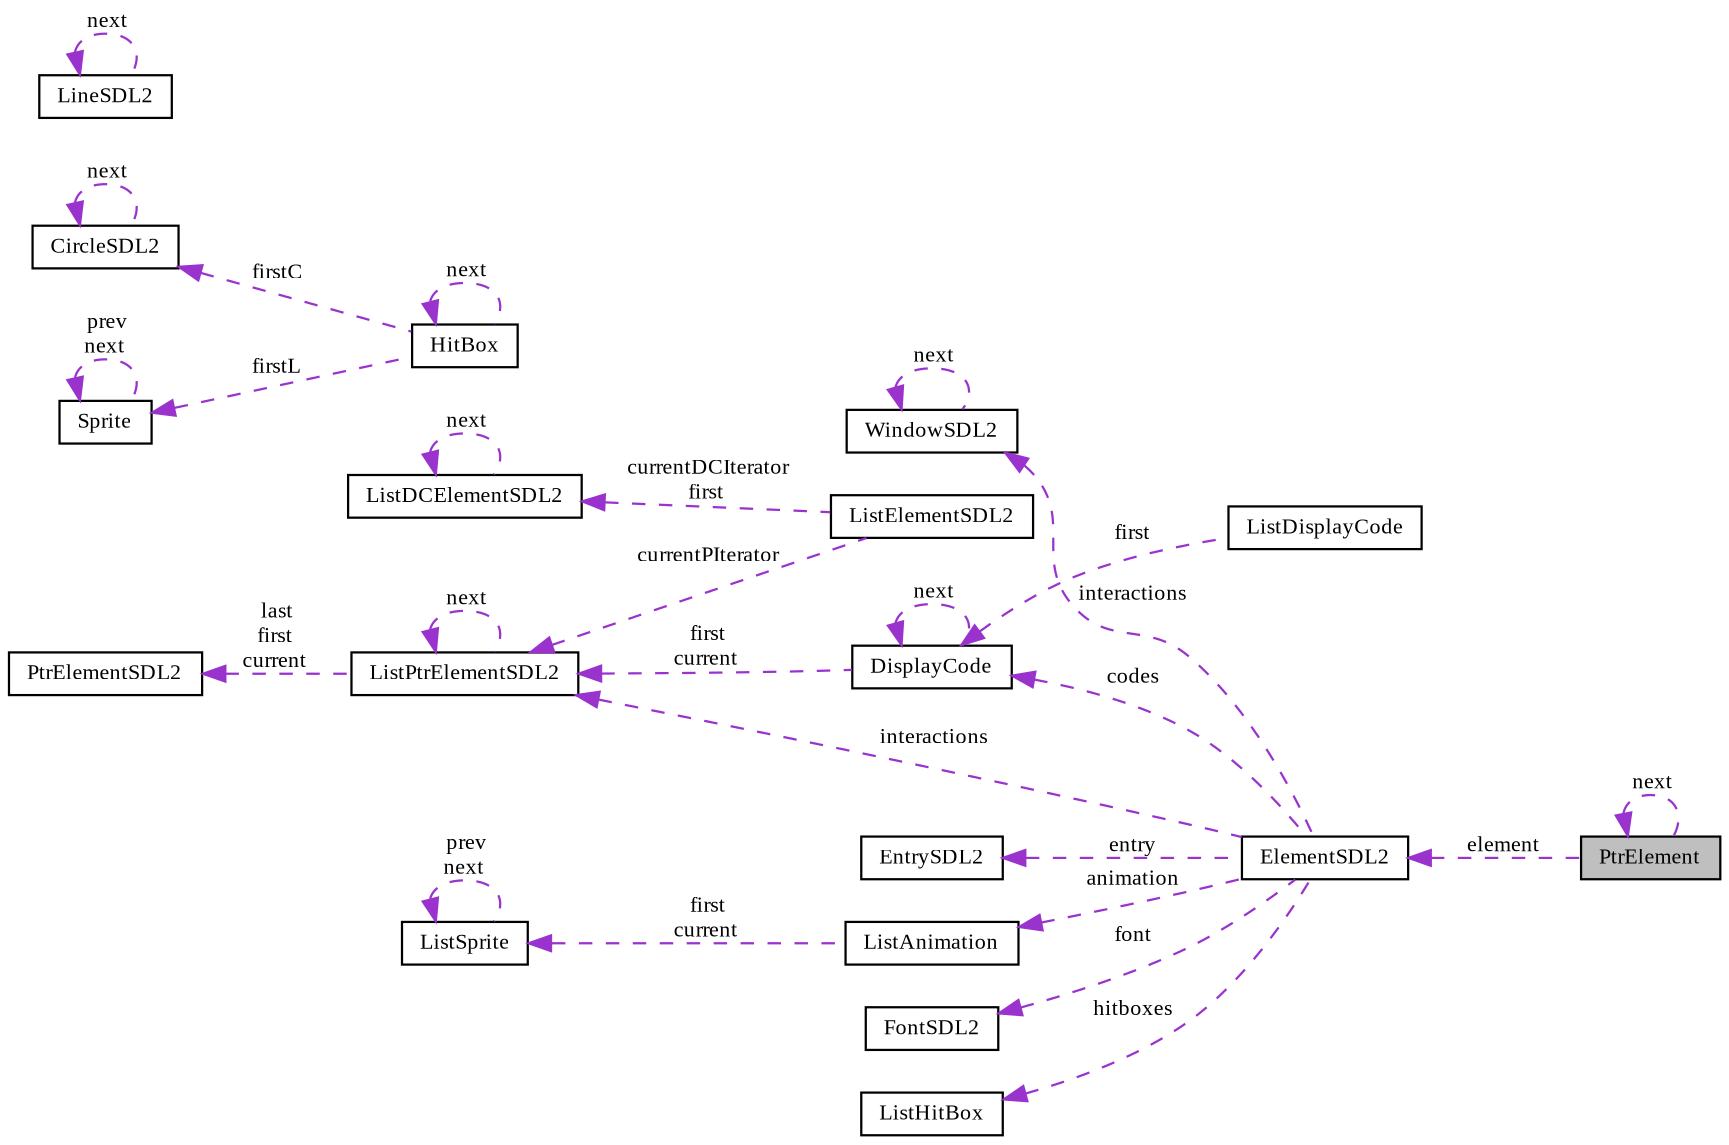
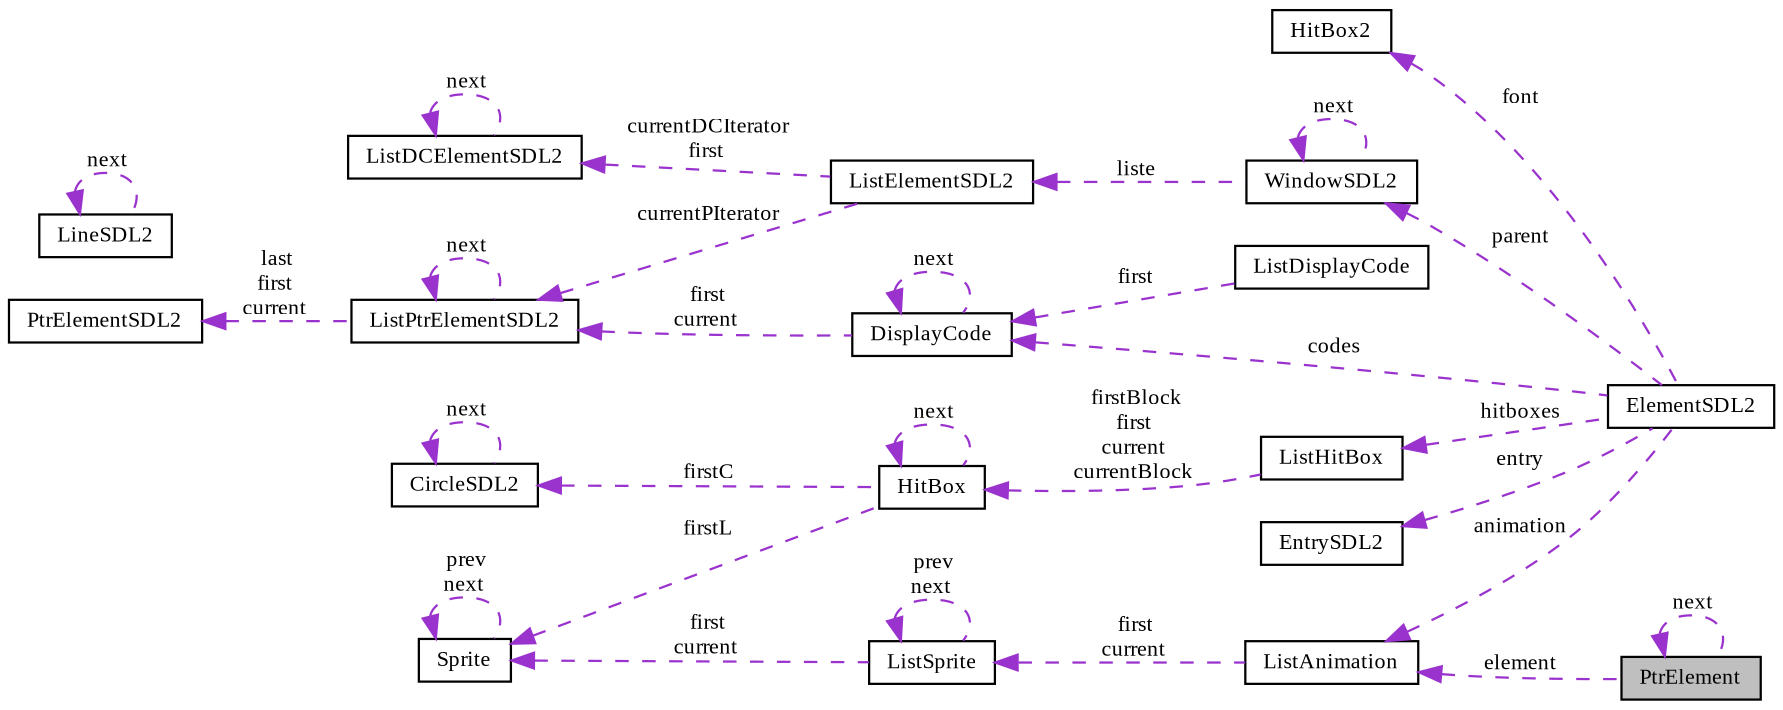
edge "WindowSDL2" -> "ListElementSDL2": added, label "liste"
edge "ListHitBox" -> "HitBox": added, label "firstBlock first current currentBlock"
edge "ElementSDL2" -> "WindowSDL2": label " interactions" -> " parent"
edge "ListSprite" -> "Sprite": added, label "first current"
edge "ElementSDL2" -> "ListPtrElementSDL2": removed, label "interactions"
edge "PtrElement" -> "ElementSDL2": now "PtrElement" -> "ListAnimation"
node "FontSDL2": label "FontSDL2" -> "HitBox2"
